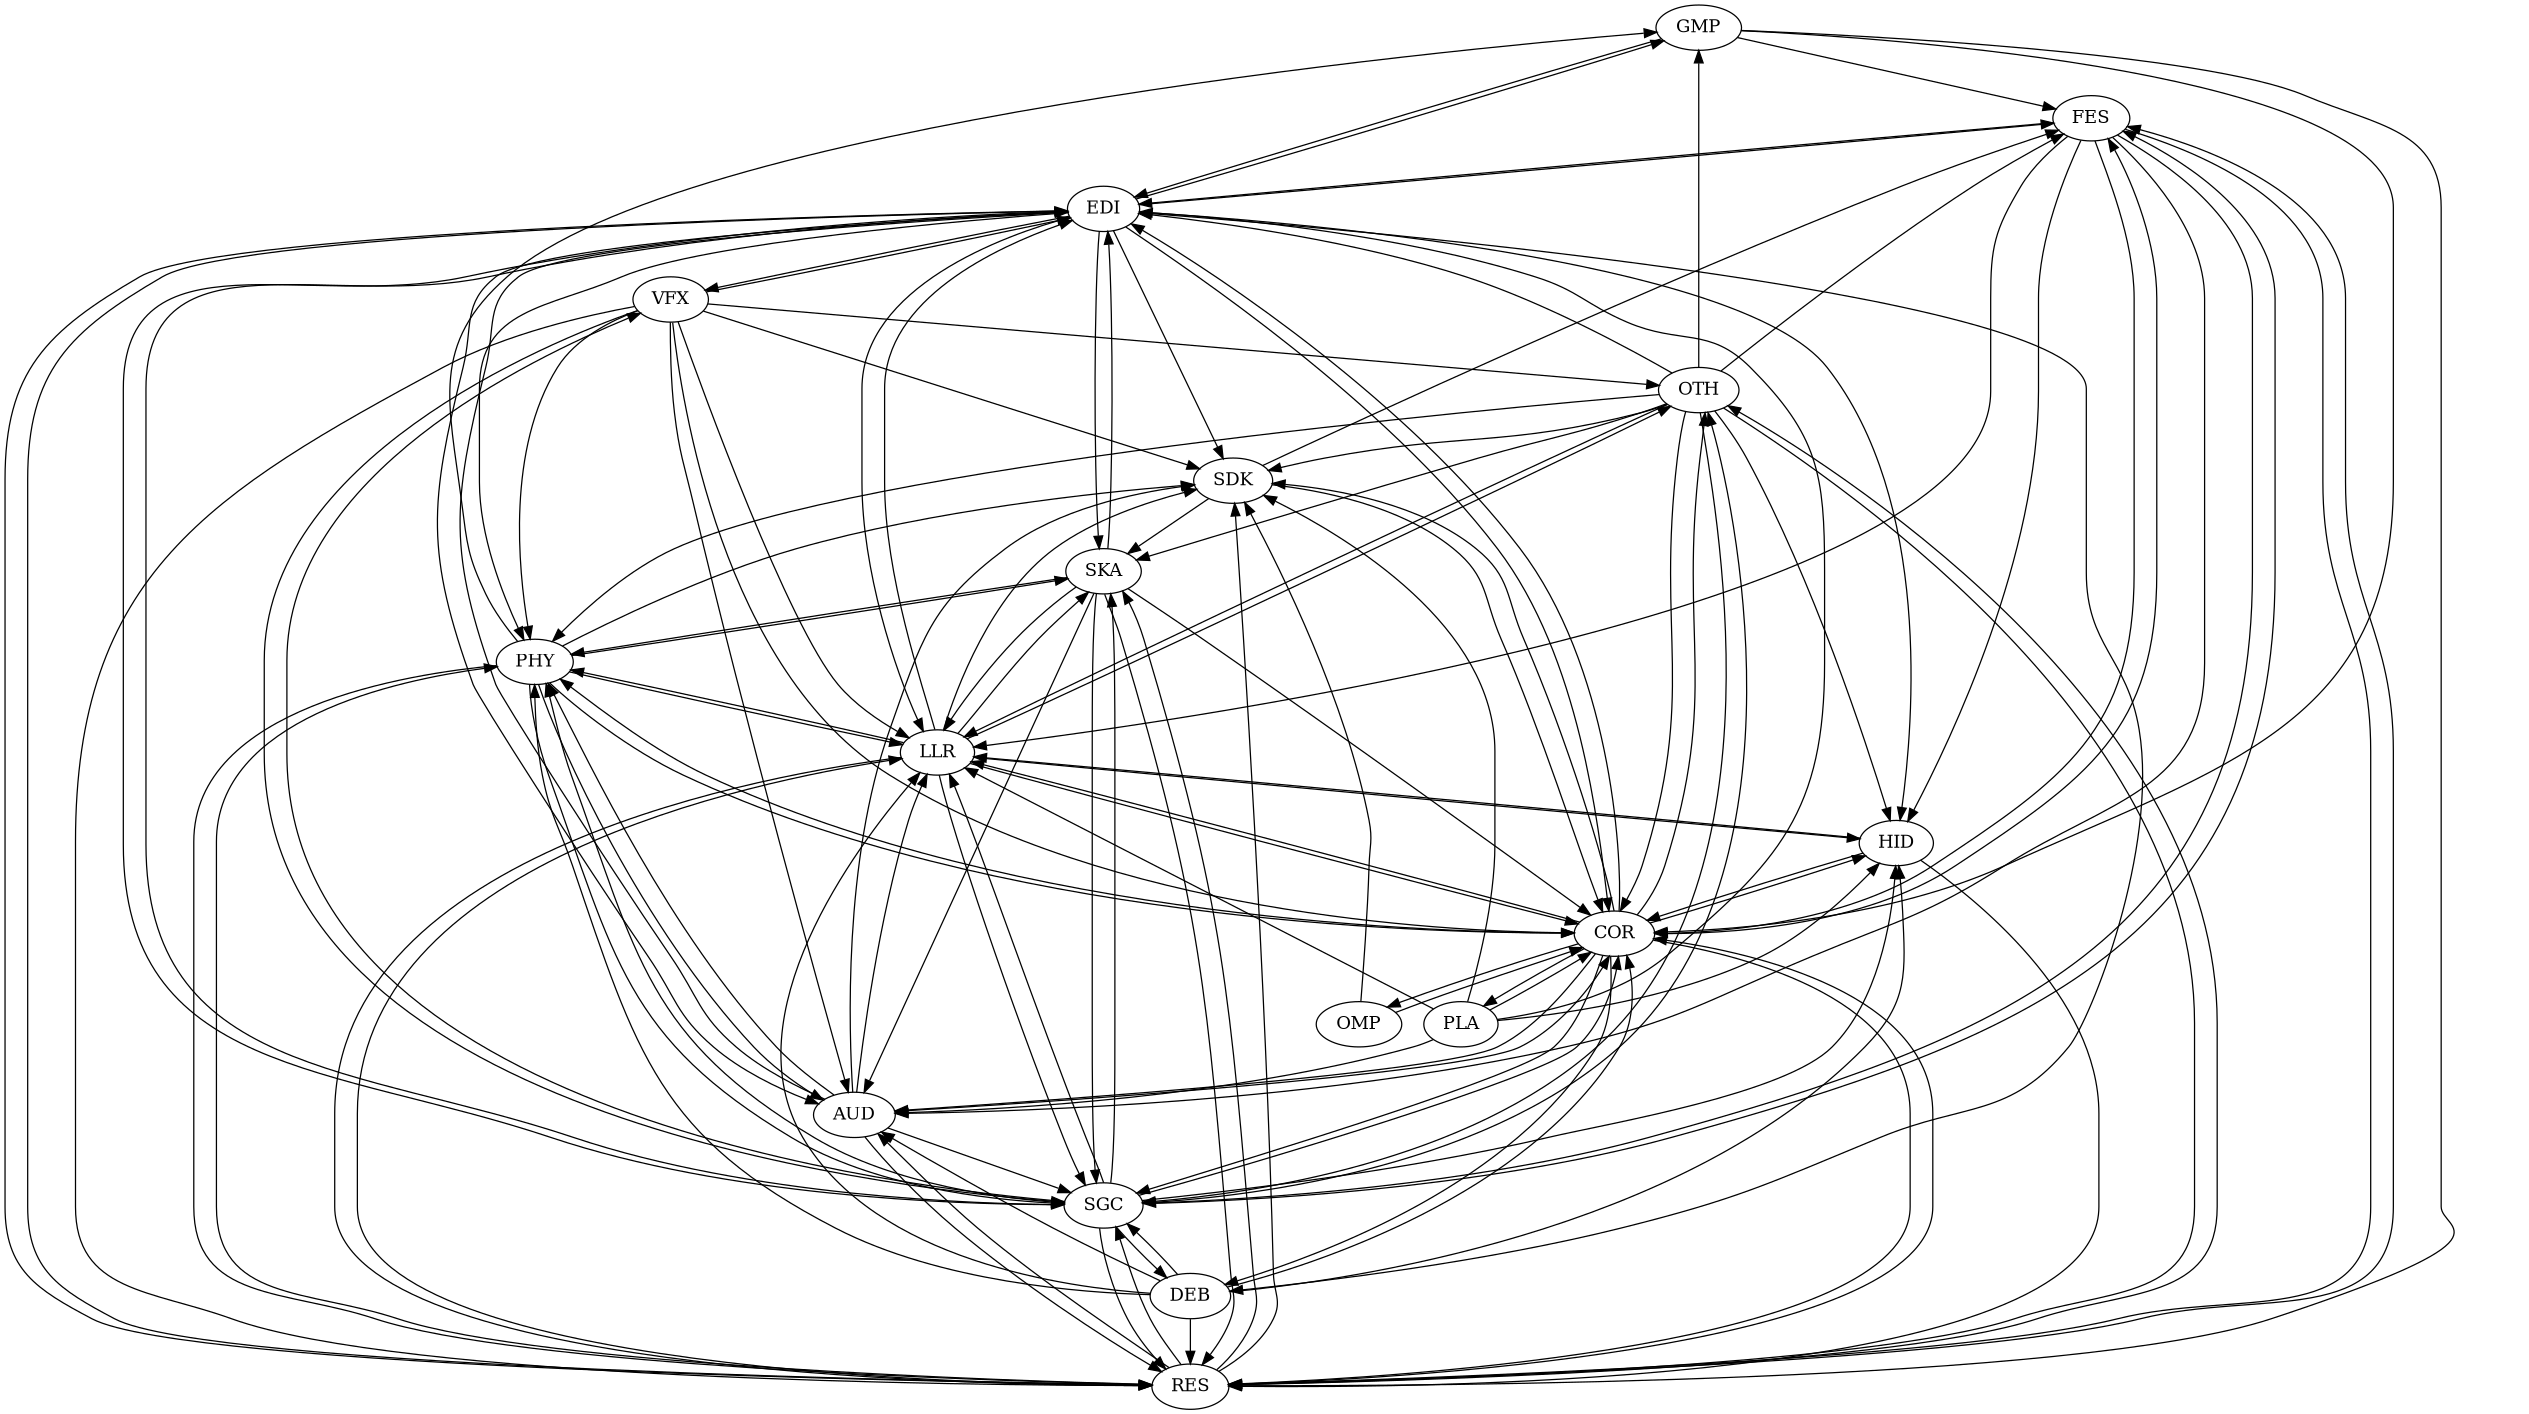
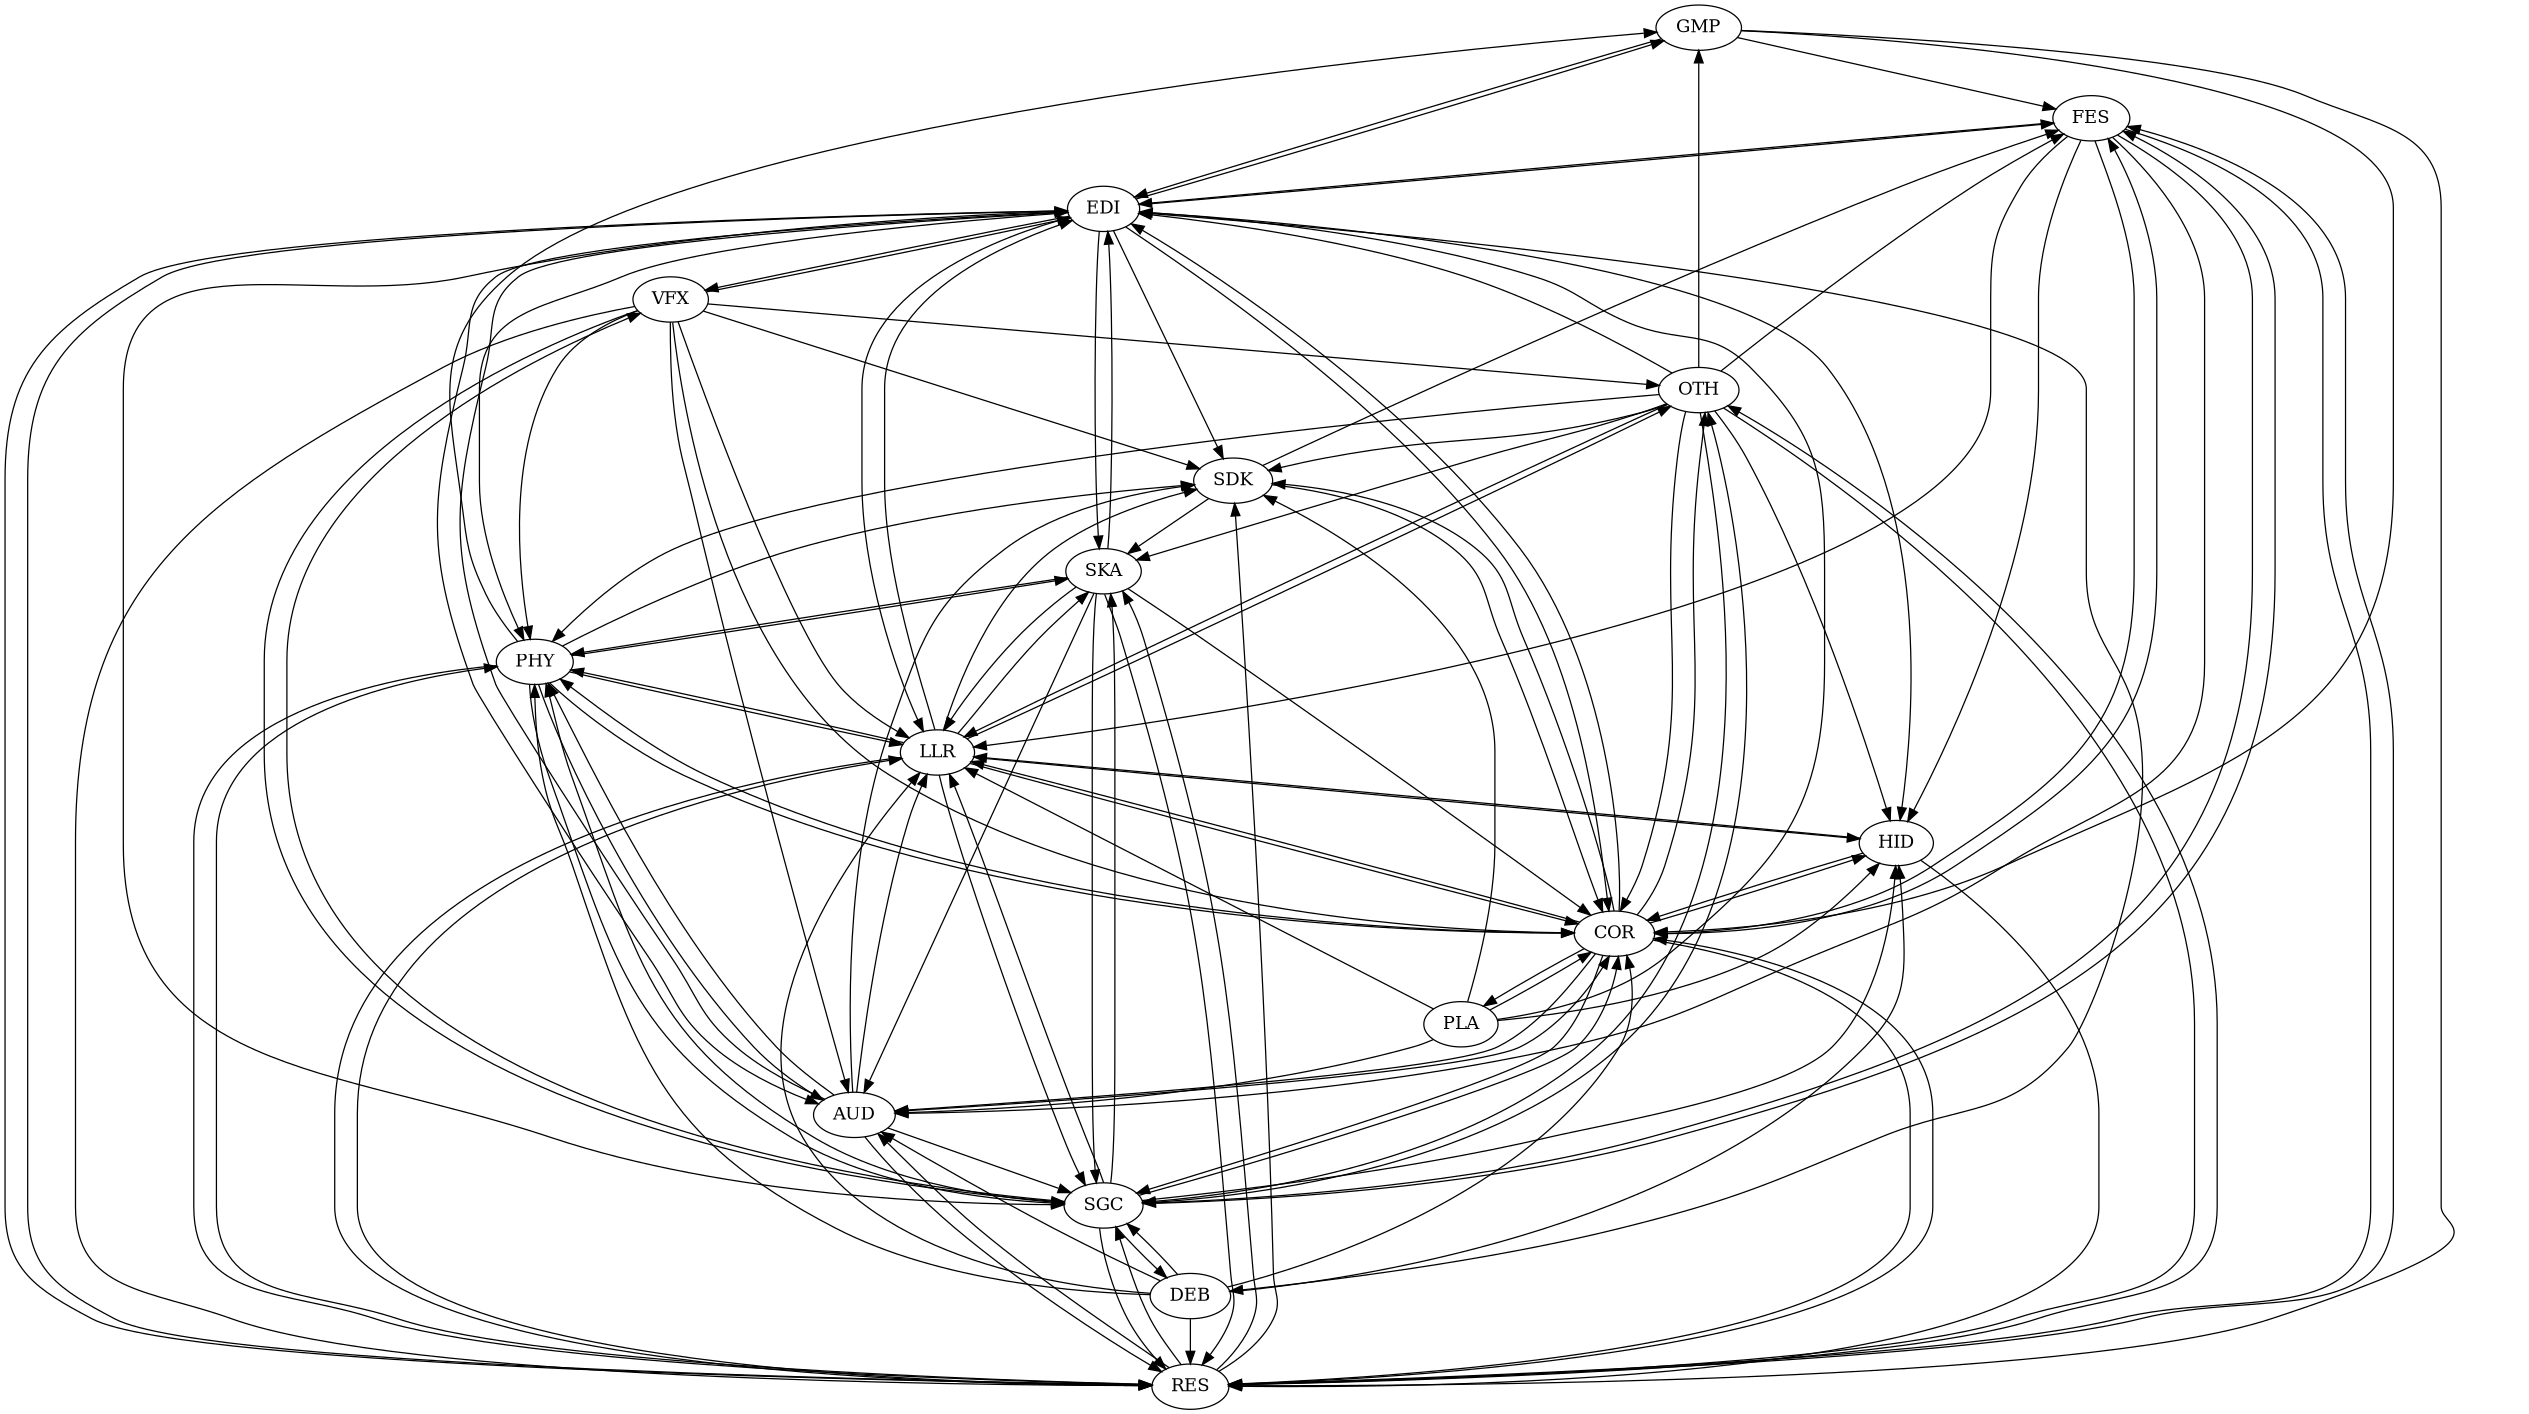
edge "SGC" -> "EDI": removed
node "OMP": removed
edge "COR" -> "DEB": removed
